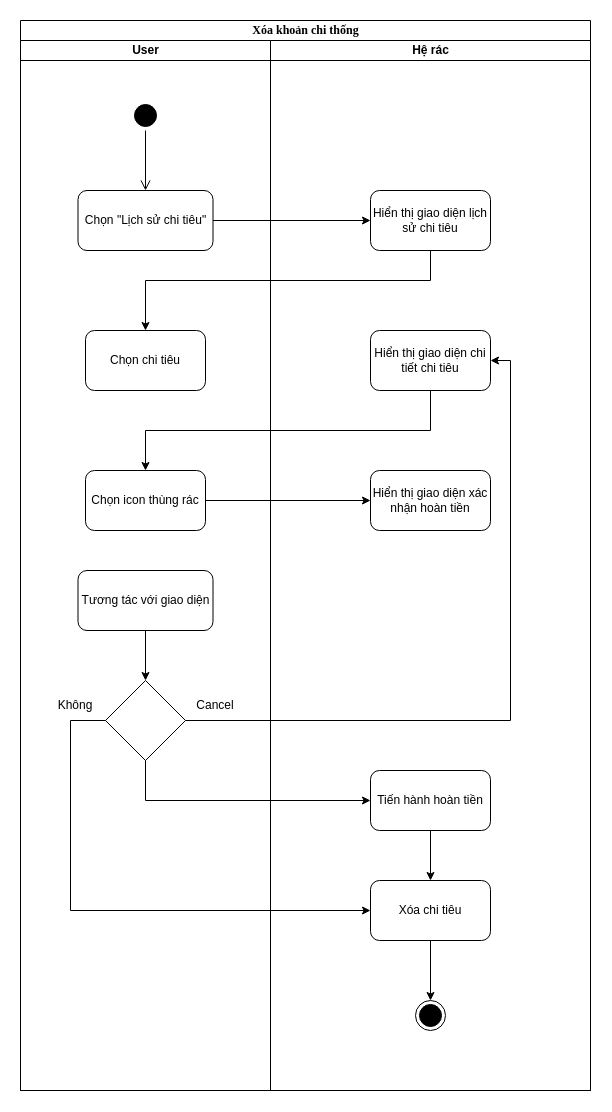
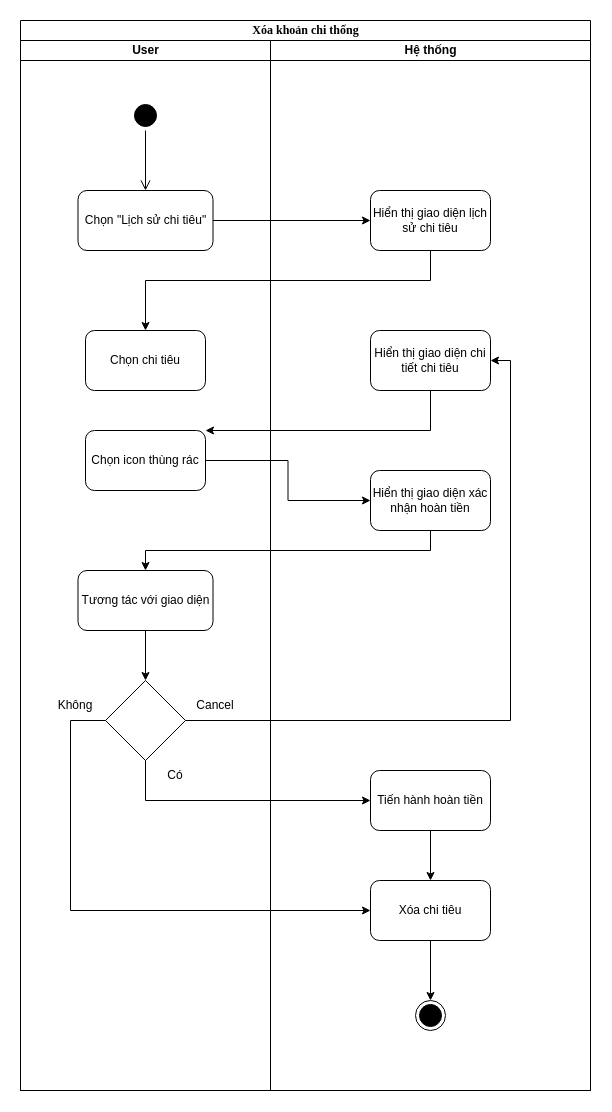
node "Hệ rác": label "Hệ rác" -> "Hệ thống"
node "Chọn icon thùng rác": moved (146, 501) -> (146, 461)
edge "Hiển thị giao diện xác nhận hoàn tiền" -> "Tương tác với giao diện": added
node "Có": added
